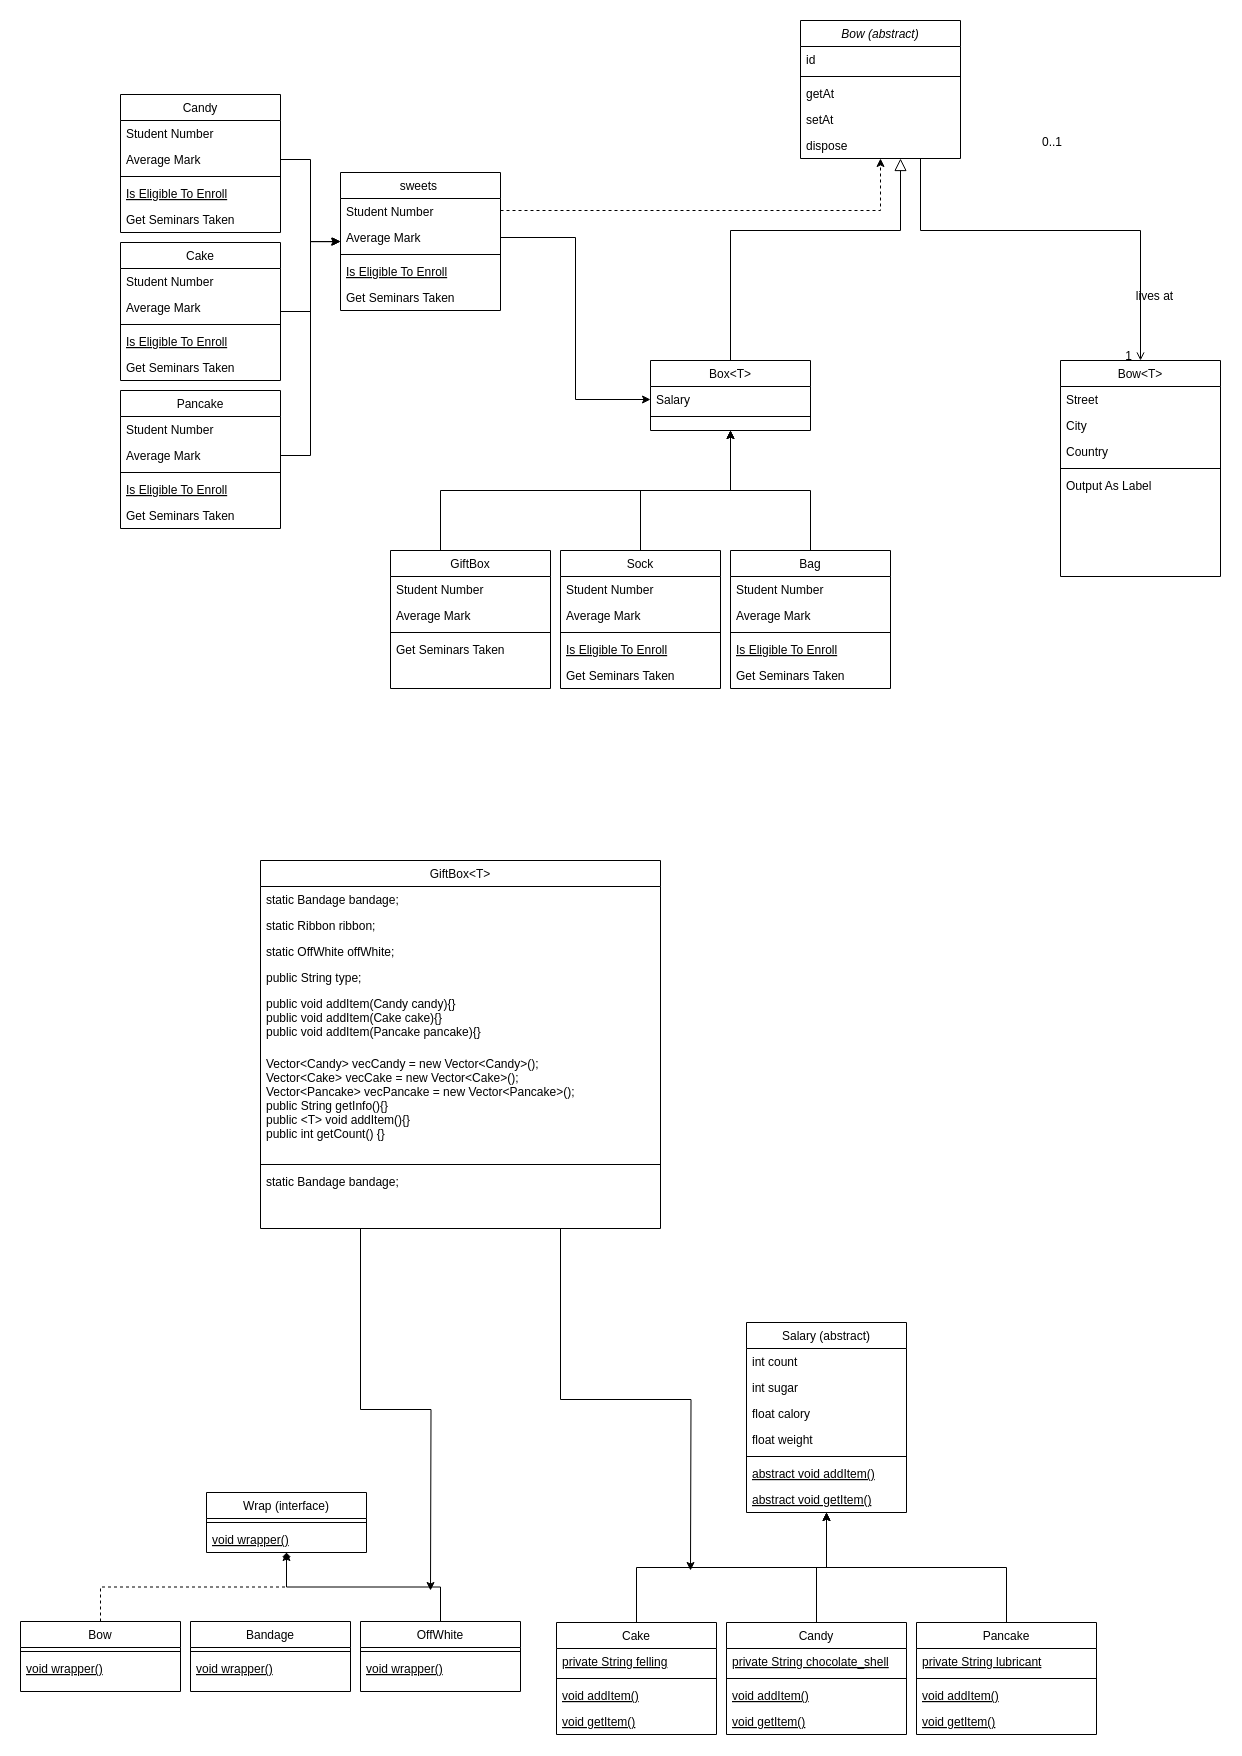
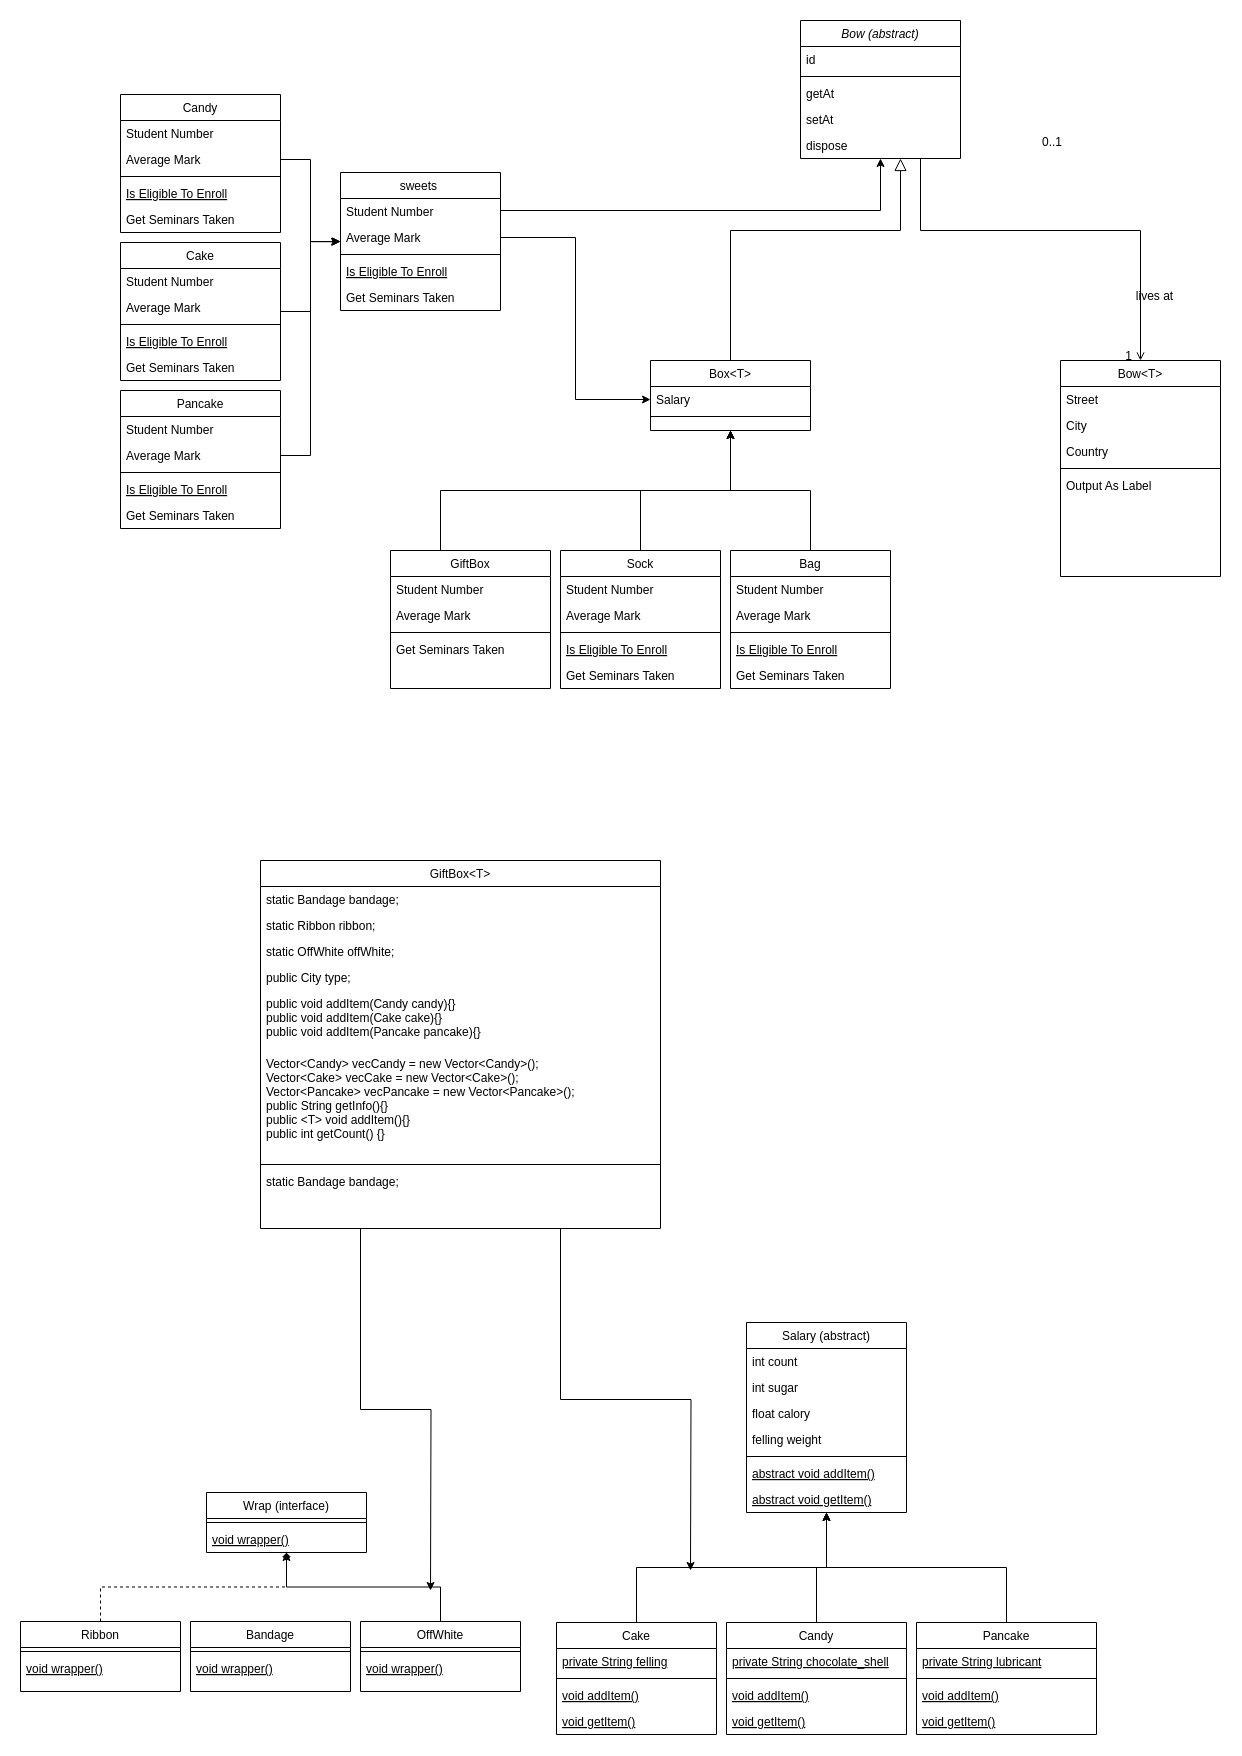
edge "sweets" -> "Bow (abstract)": style dashed -> solid
node "public String type;": label "public String type;" -> "public City type;"
node "float weight": label "float weight" -> "felling weight"
node "Bow": label "Bow" -> "Ribbon"
